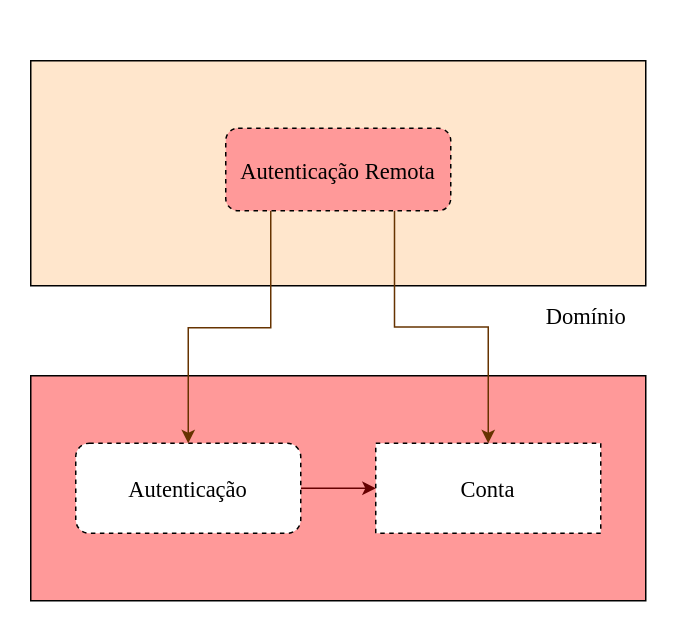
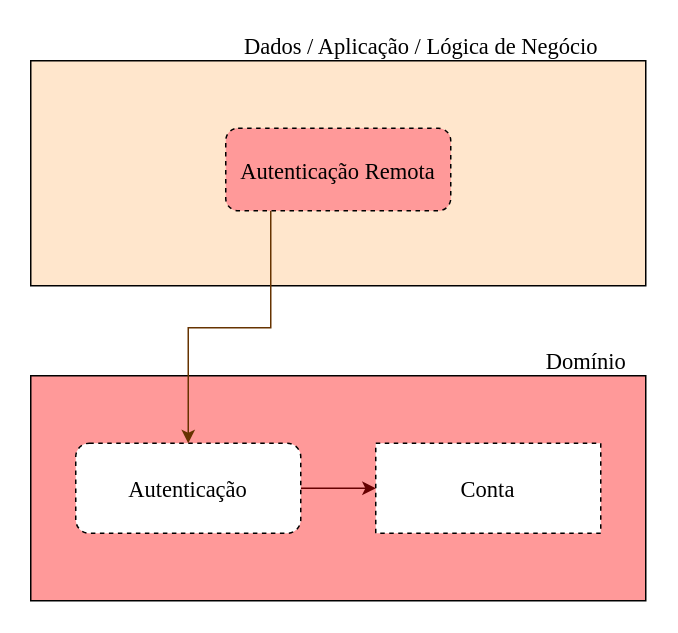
node "Dados / Aplicação / Lógica de Negócio": added
node "Domínio": moved (586, 316) -> (586, 361)
edge "Autenticação Remota" -> "Conta": removed
